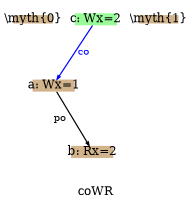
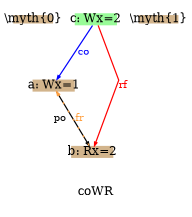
edge "c: Wx=2" -> "b: Rx=2": added, label "rf"
edge "b: Rx=2" -> "a: Wx=1": added, label "fr"
